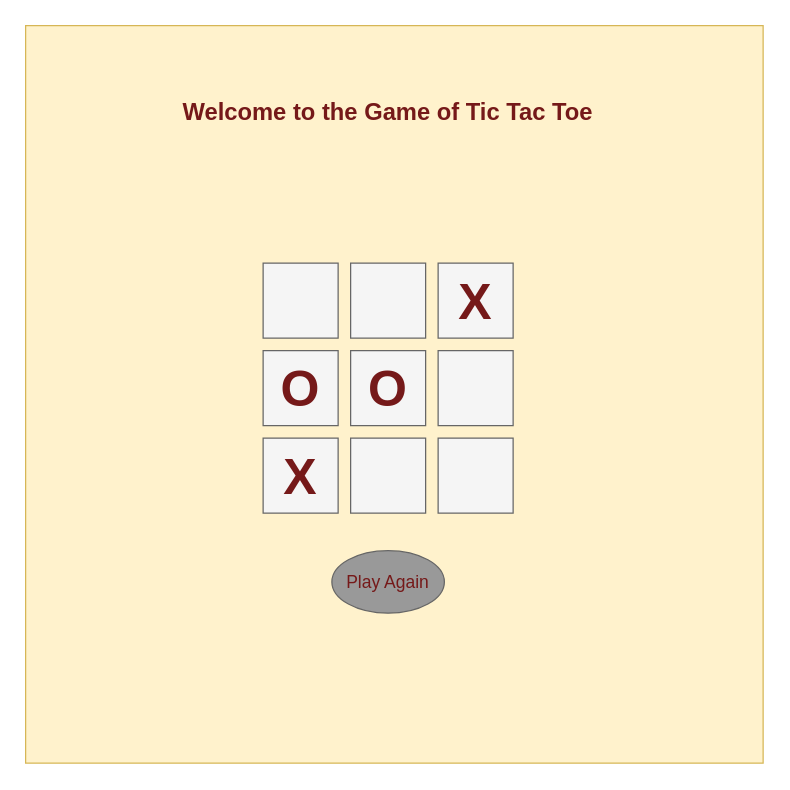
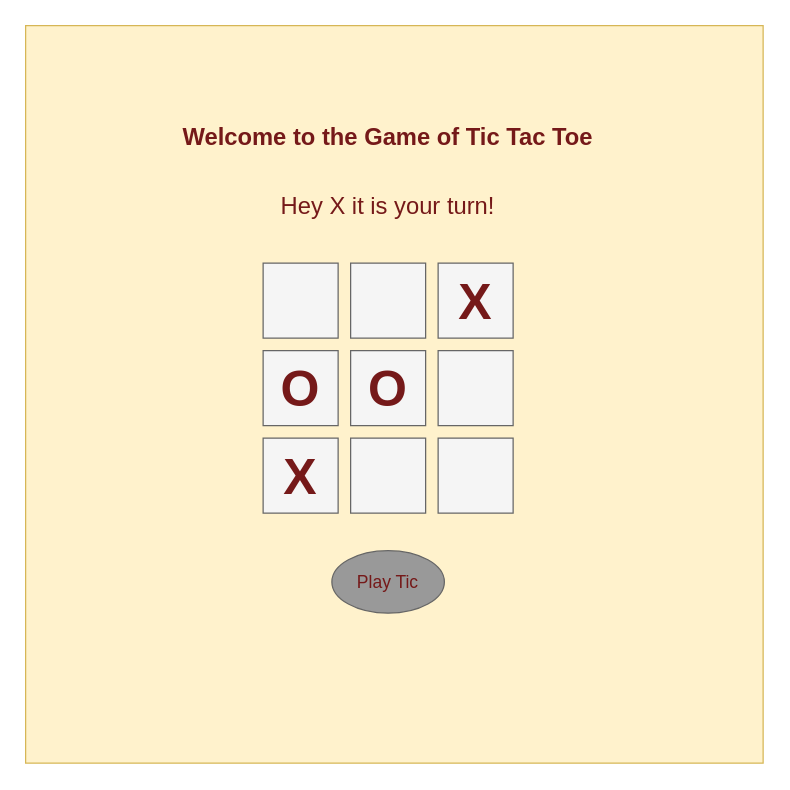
node "Welcome to the Game of Tic Tac Toe": moved (388, 113) -> (388, 138)
node "Hey X it is your turn!": added
node "Play Again": label "Play Again" -> "Play Tic"
